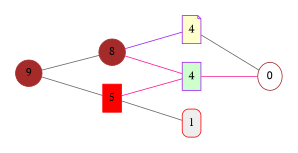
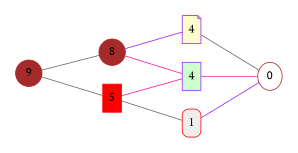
edge "0" -- "1": added
